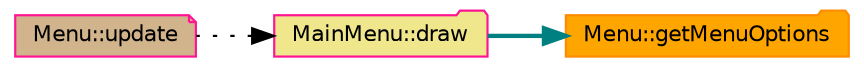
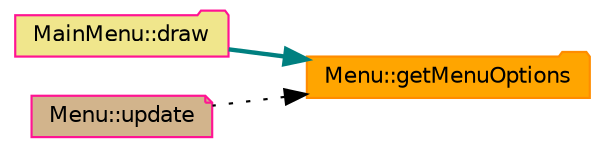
edge "Menu::update" -> "MainMenu::draw": now "Menu::update" -> "Menu::getMenuOptions"
